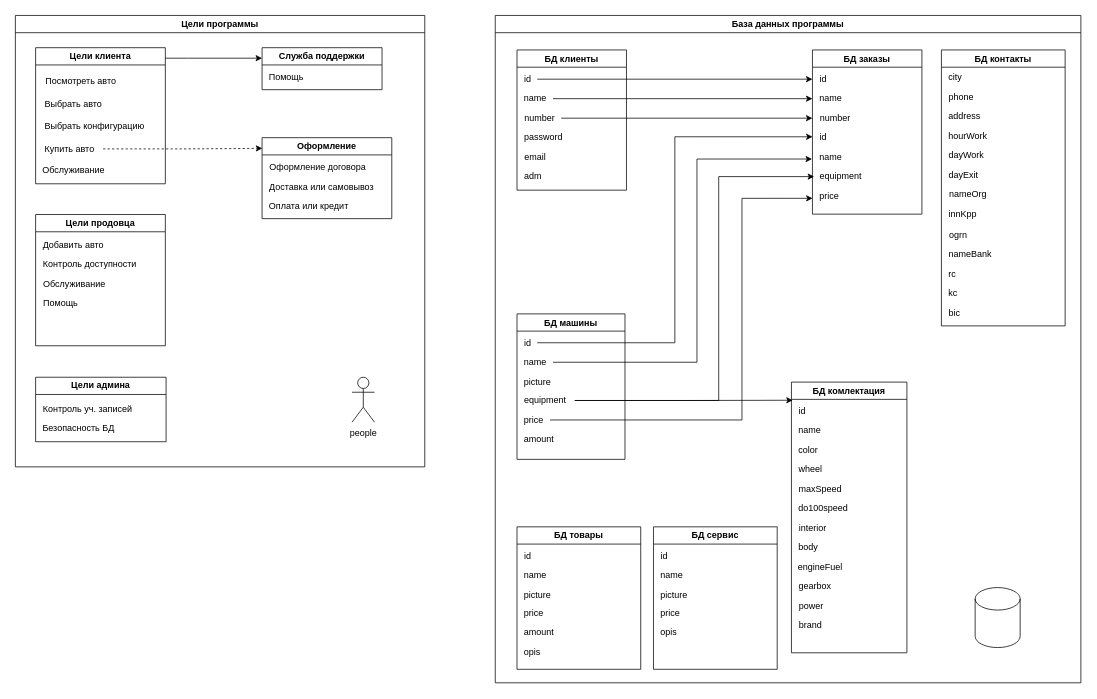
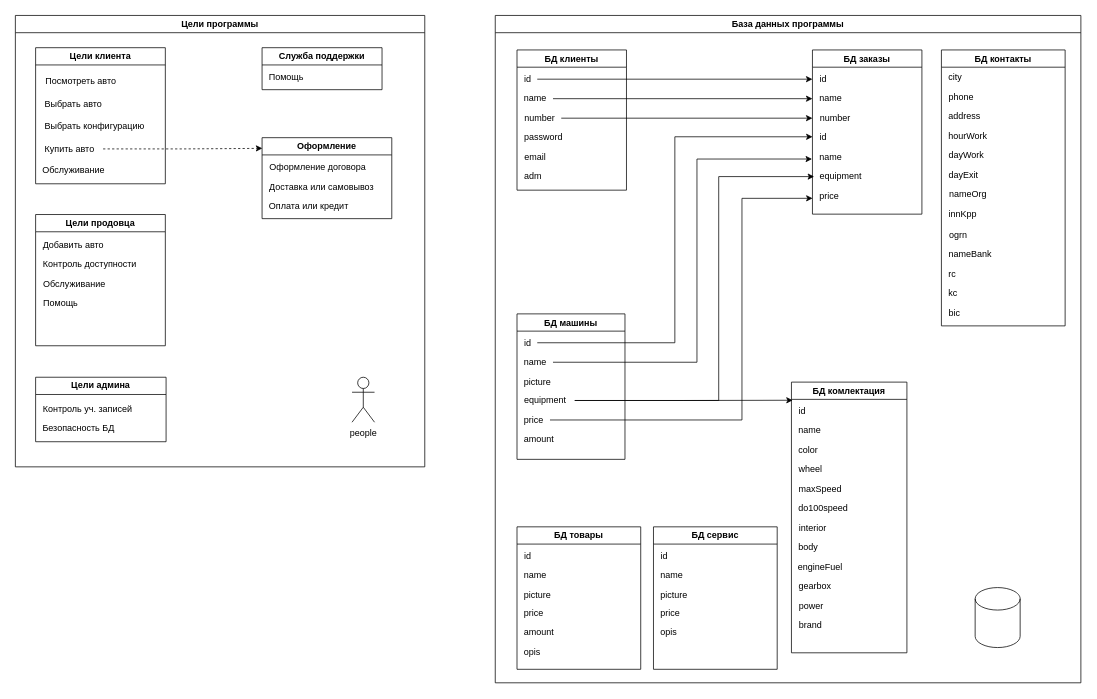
edge "Цели клиента" -> "Служба поддержки": removed
